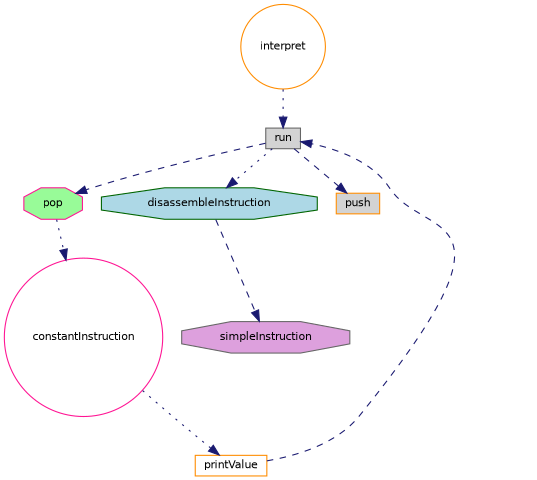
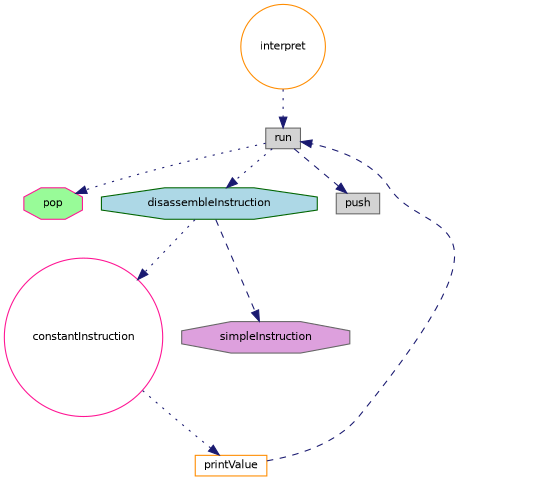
edge "run" -> "pop": style dashed -> dotted
node "push": color darkorange -> gray40
edge "pop" -> "constantInstruction": now "disassembleInstruction" -> "constantInstruction"
